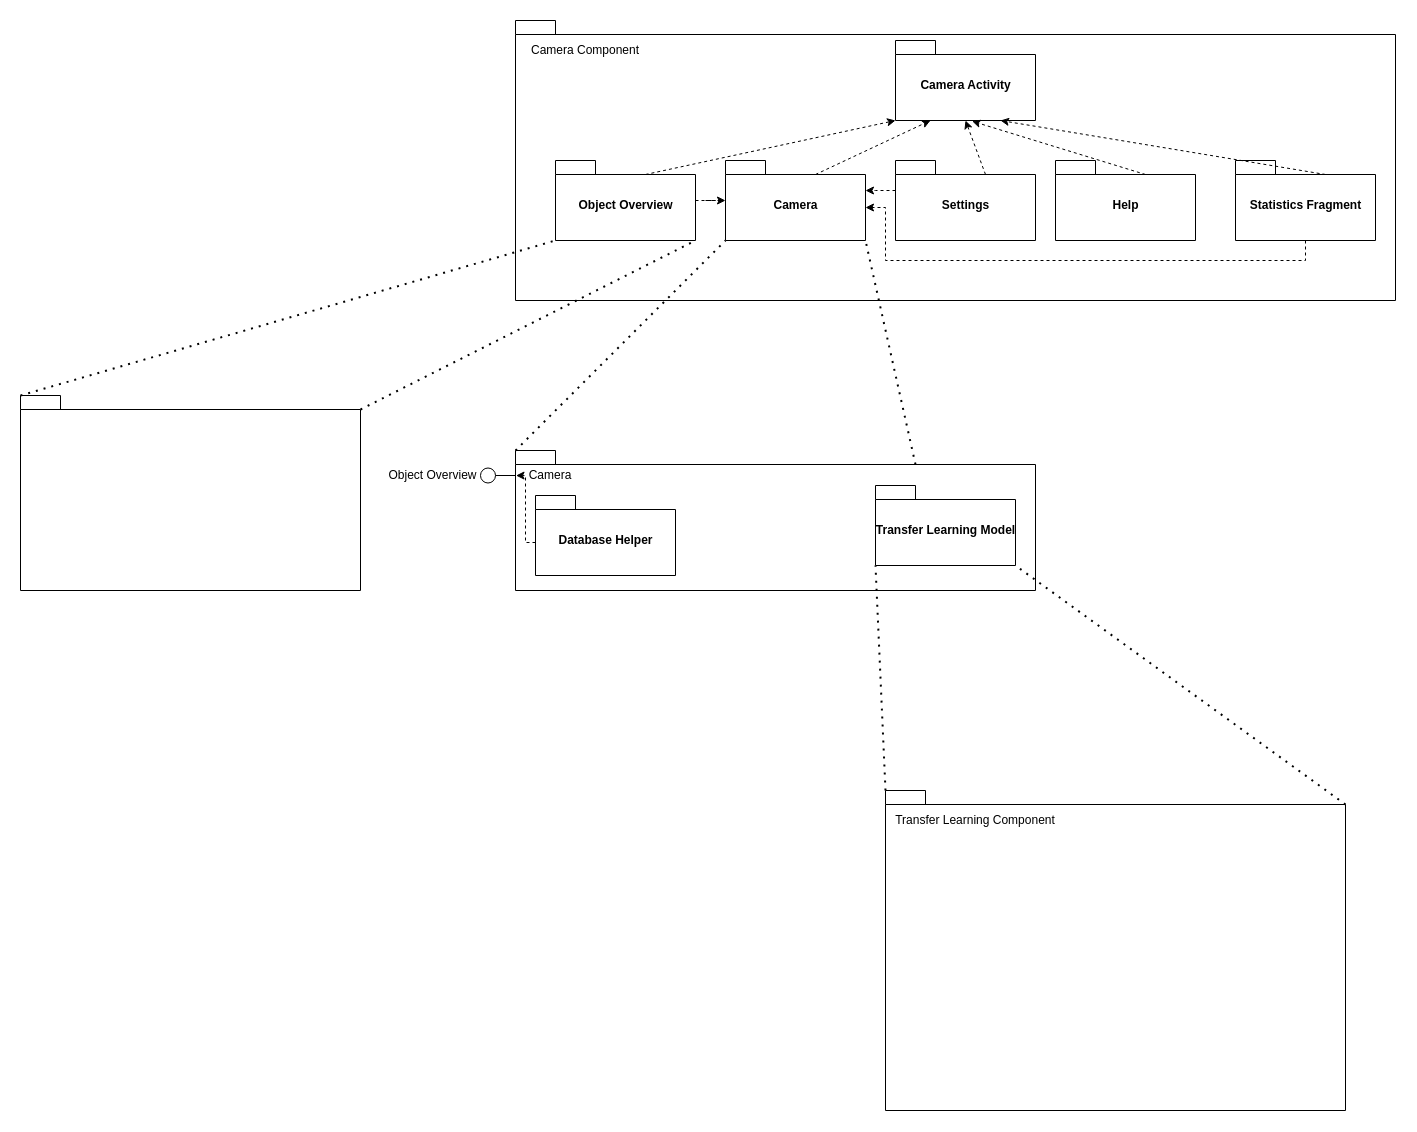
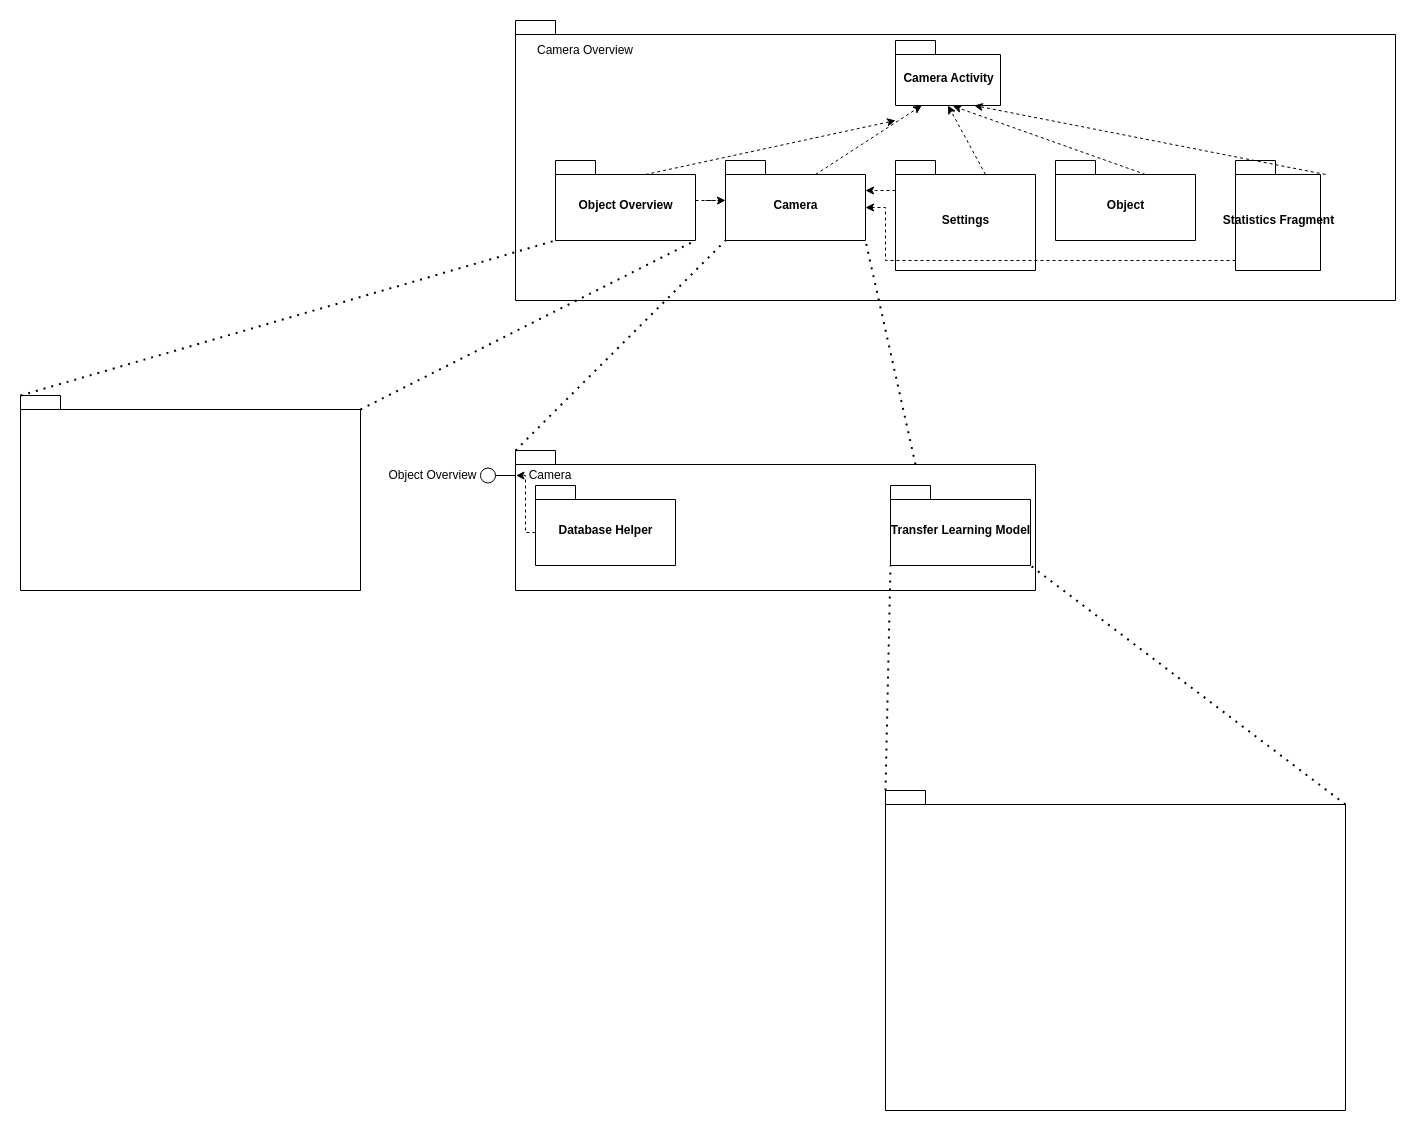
node "Camera Component": label "Camera Component" -> "Camera Overview"
node "Camera Activity": size 140x80 -> 105x65
node "Settings": size 140x80 -> 140x110
node "Statistics Fragment": size 140x80 -> 85x110
node "Help": label "Help" -> "Object"
node "Transfer Learning Model": moved (946, 526) -> (961, 526)
node "Database Helper": moved (606, 536) -> (606, 526)
node "Transfer Learning Component": removed
